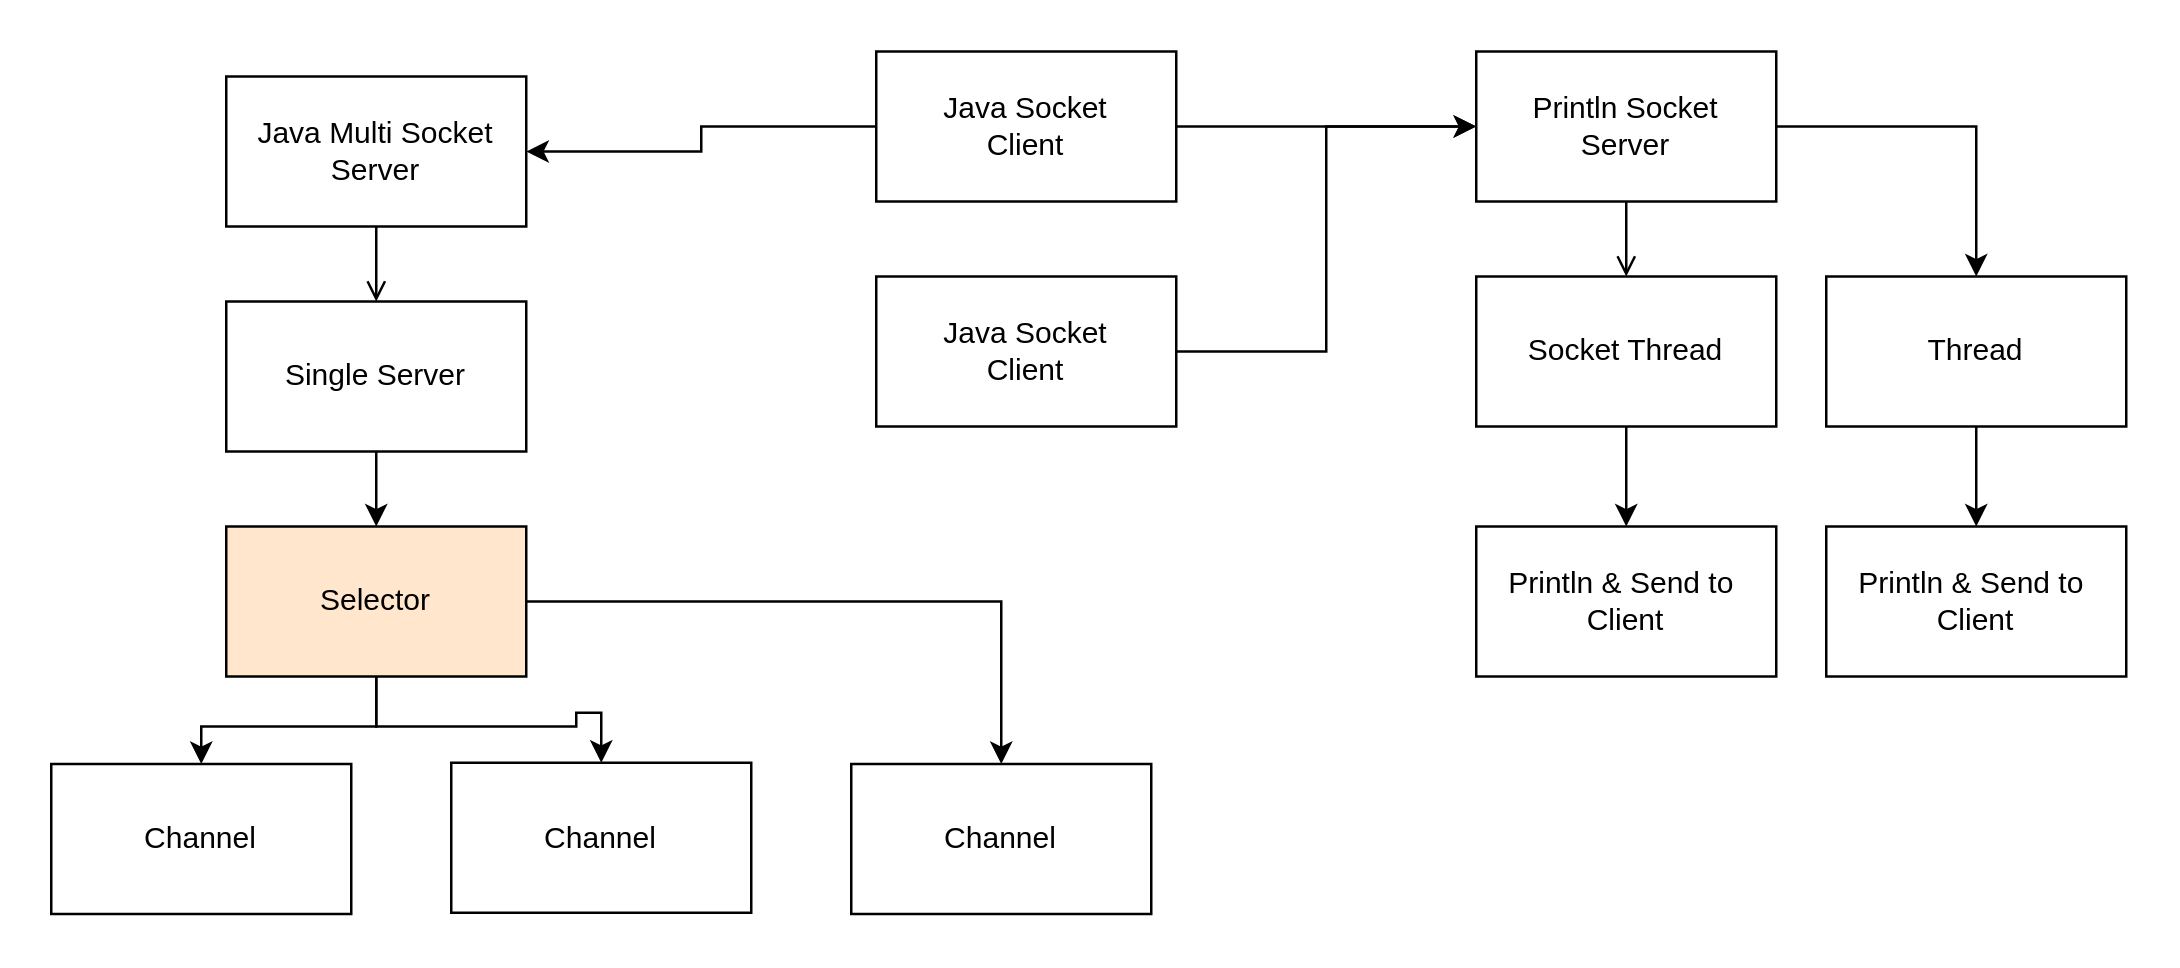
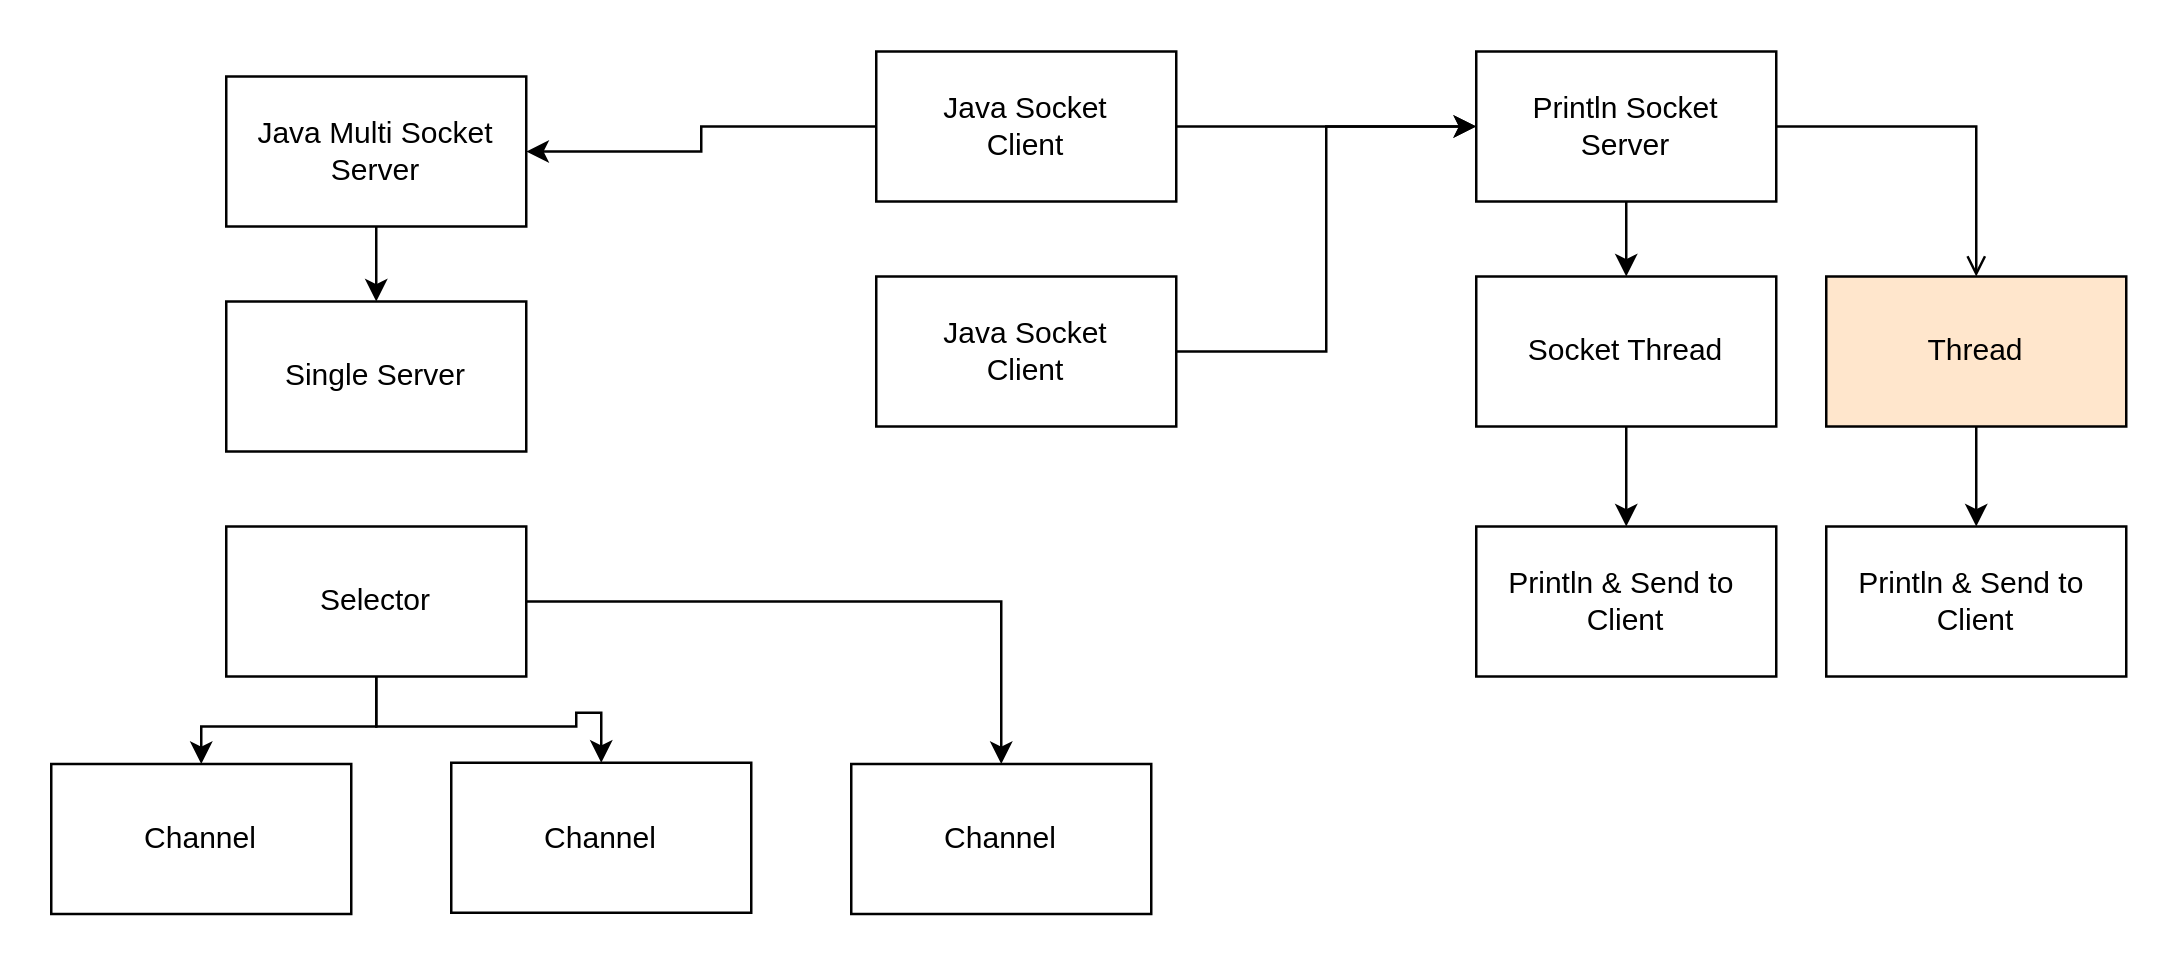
edge "Println Socket Server" -> "Thread": arrowhead classic -> open
edge "Println Socket Server" -> "Socket Thread": arrowhead open -> classic
edge "Java Multi Socket Server" -> "Single Server": arrowhead open -> classic
node "Thread": fillcolor #ffffff -> #ffe6cc
edge "Single Server" -> "Selector": removed
node "Selector": fillcolor #ffe6cc -> #ffffff
